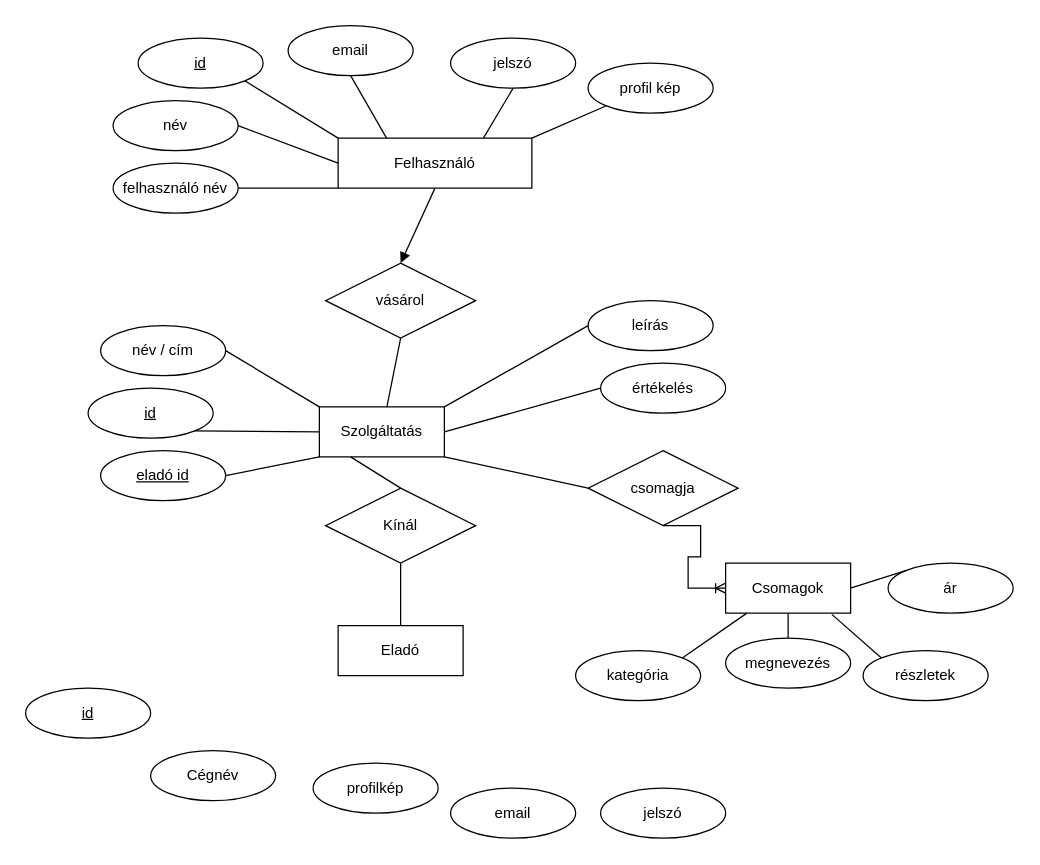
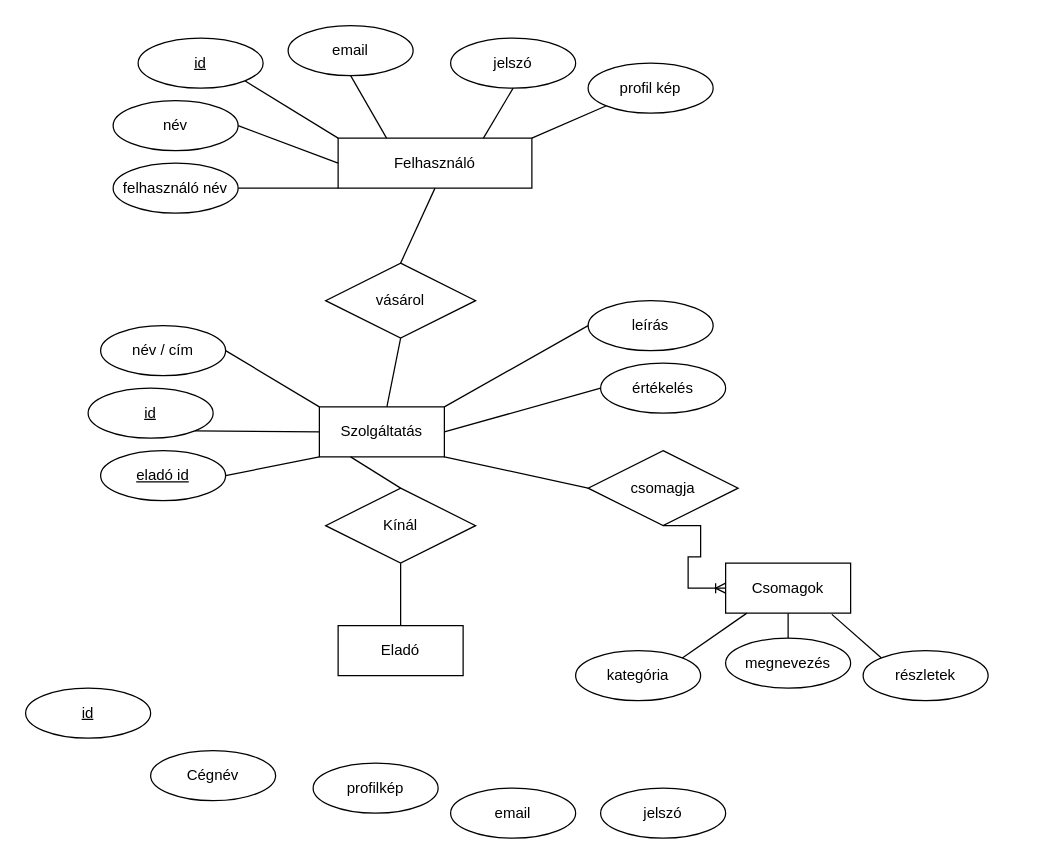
edge "Felhasználó" -> "vásárol": arrowhead block -> none
edge "Csomagok" -- "ár": removed
node "ár": removed
